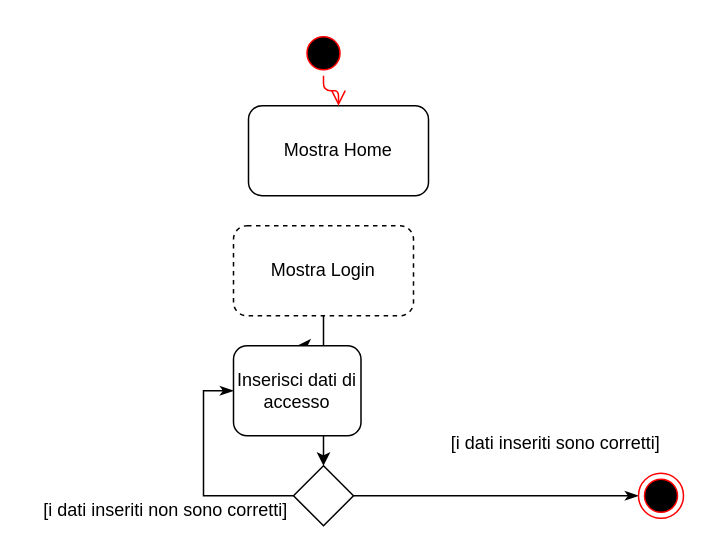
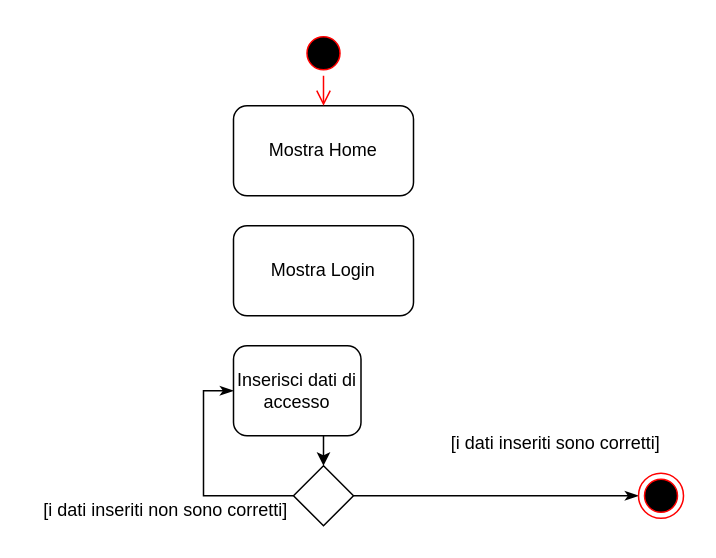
node "Mostra Home": moved (338, 151) -> (323, 151)
node "Mostra Login": style dashed -> solid
edge "Mostra Login" -> "Inserisci dati di accesso": removed
